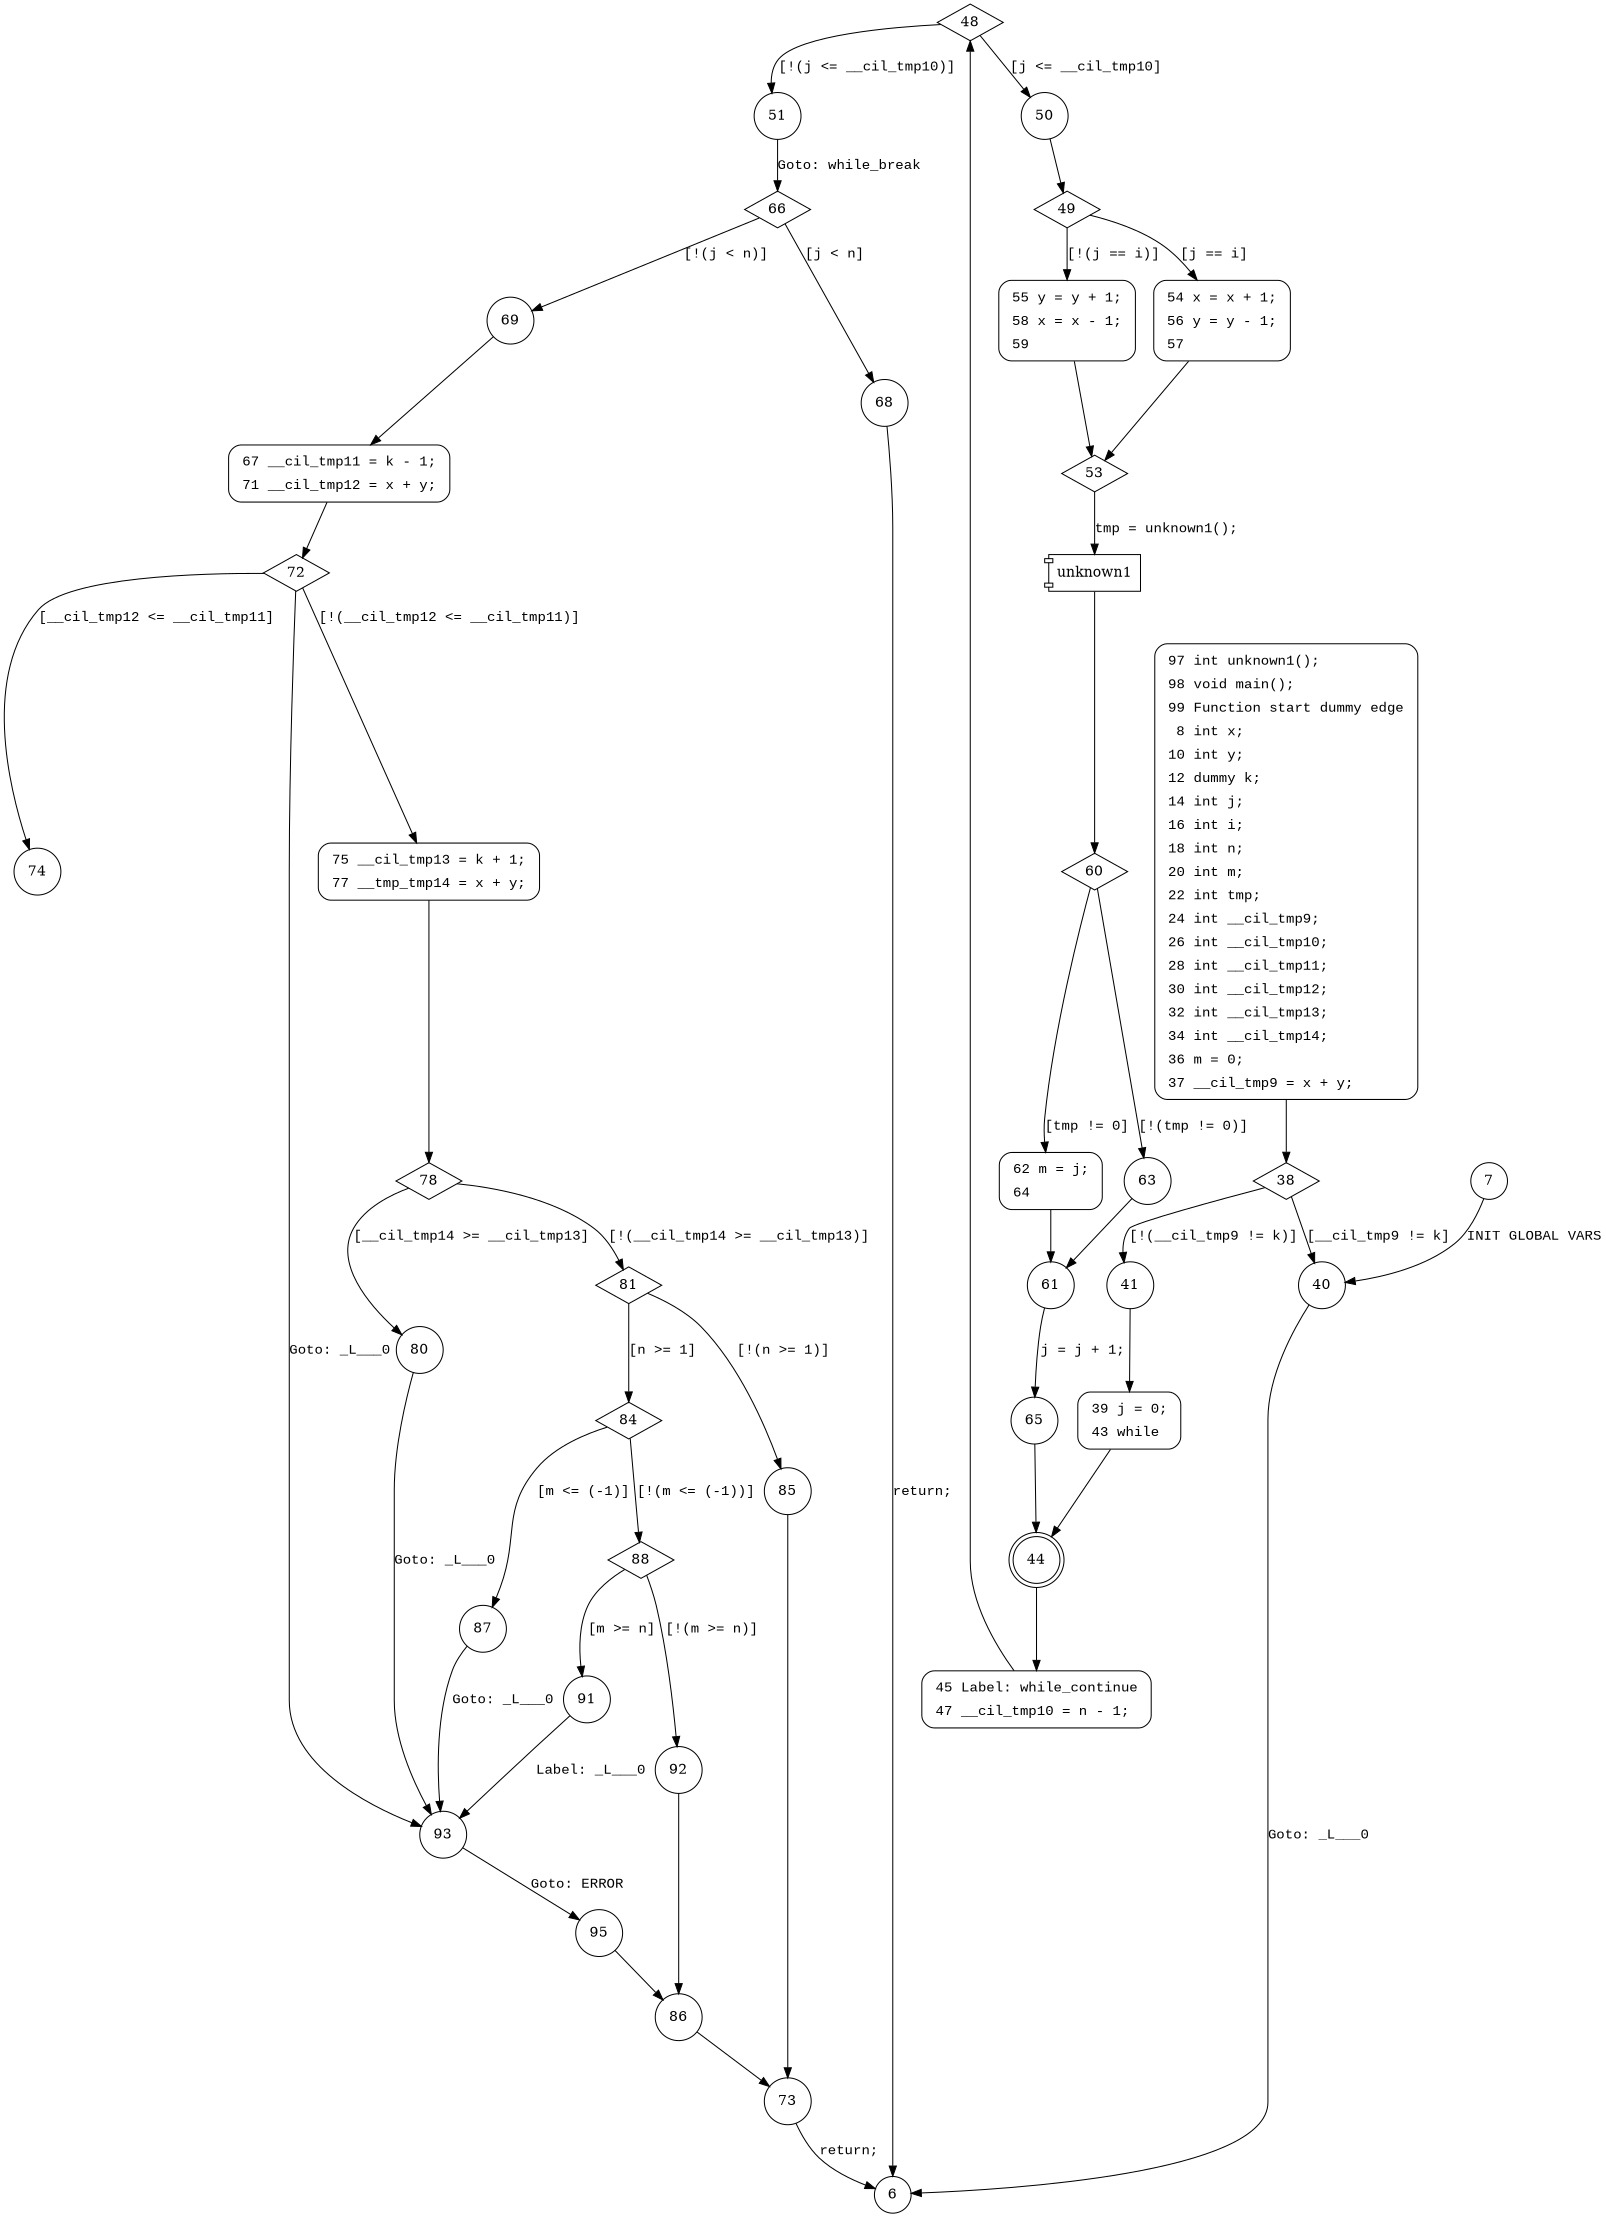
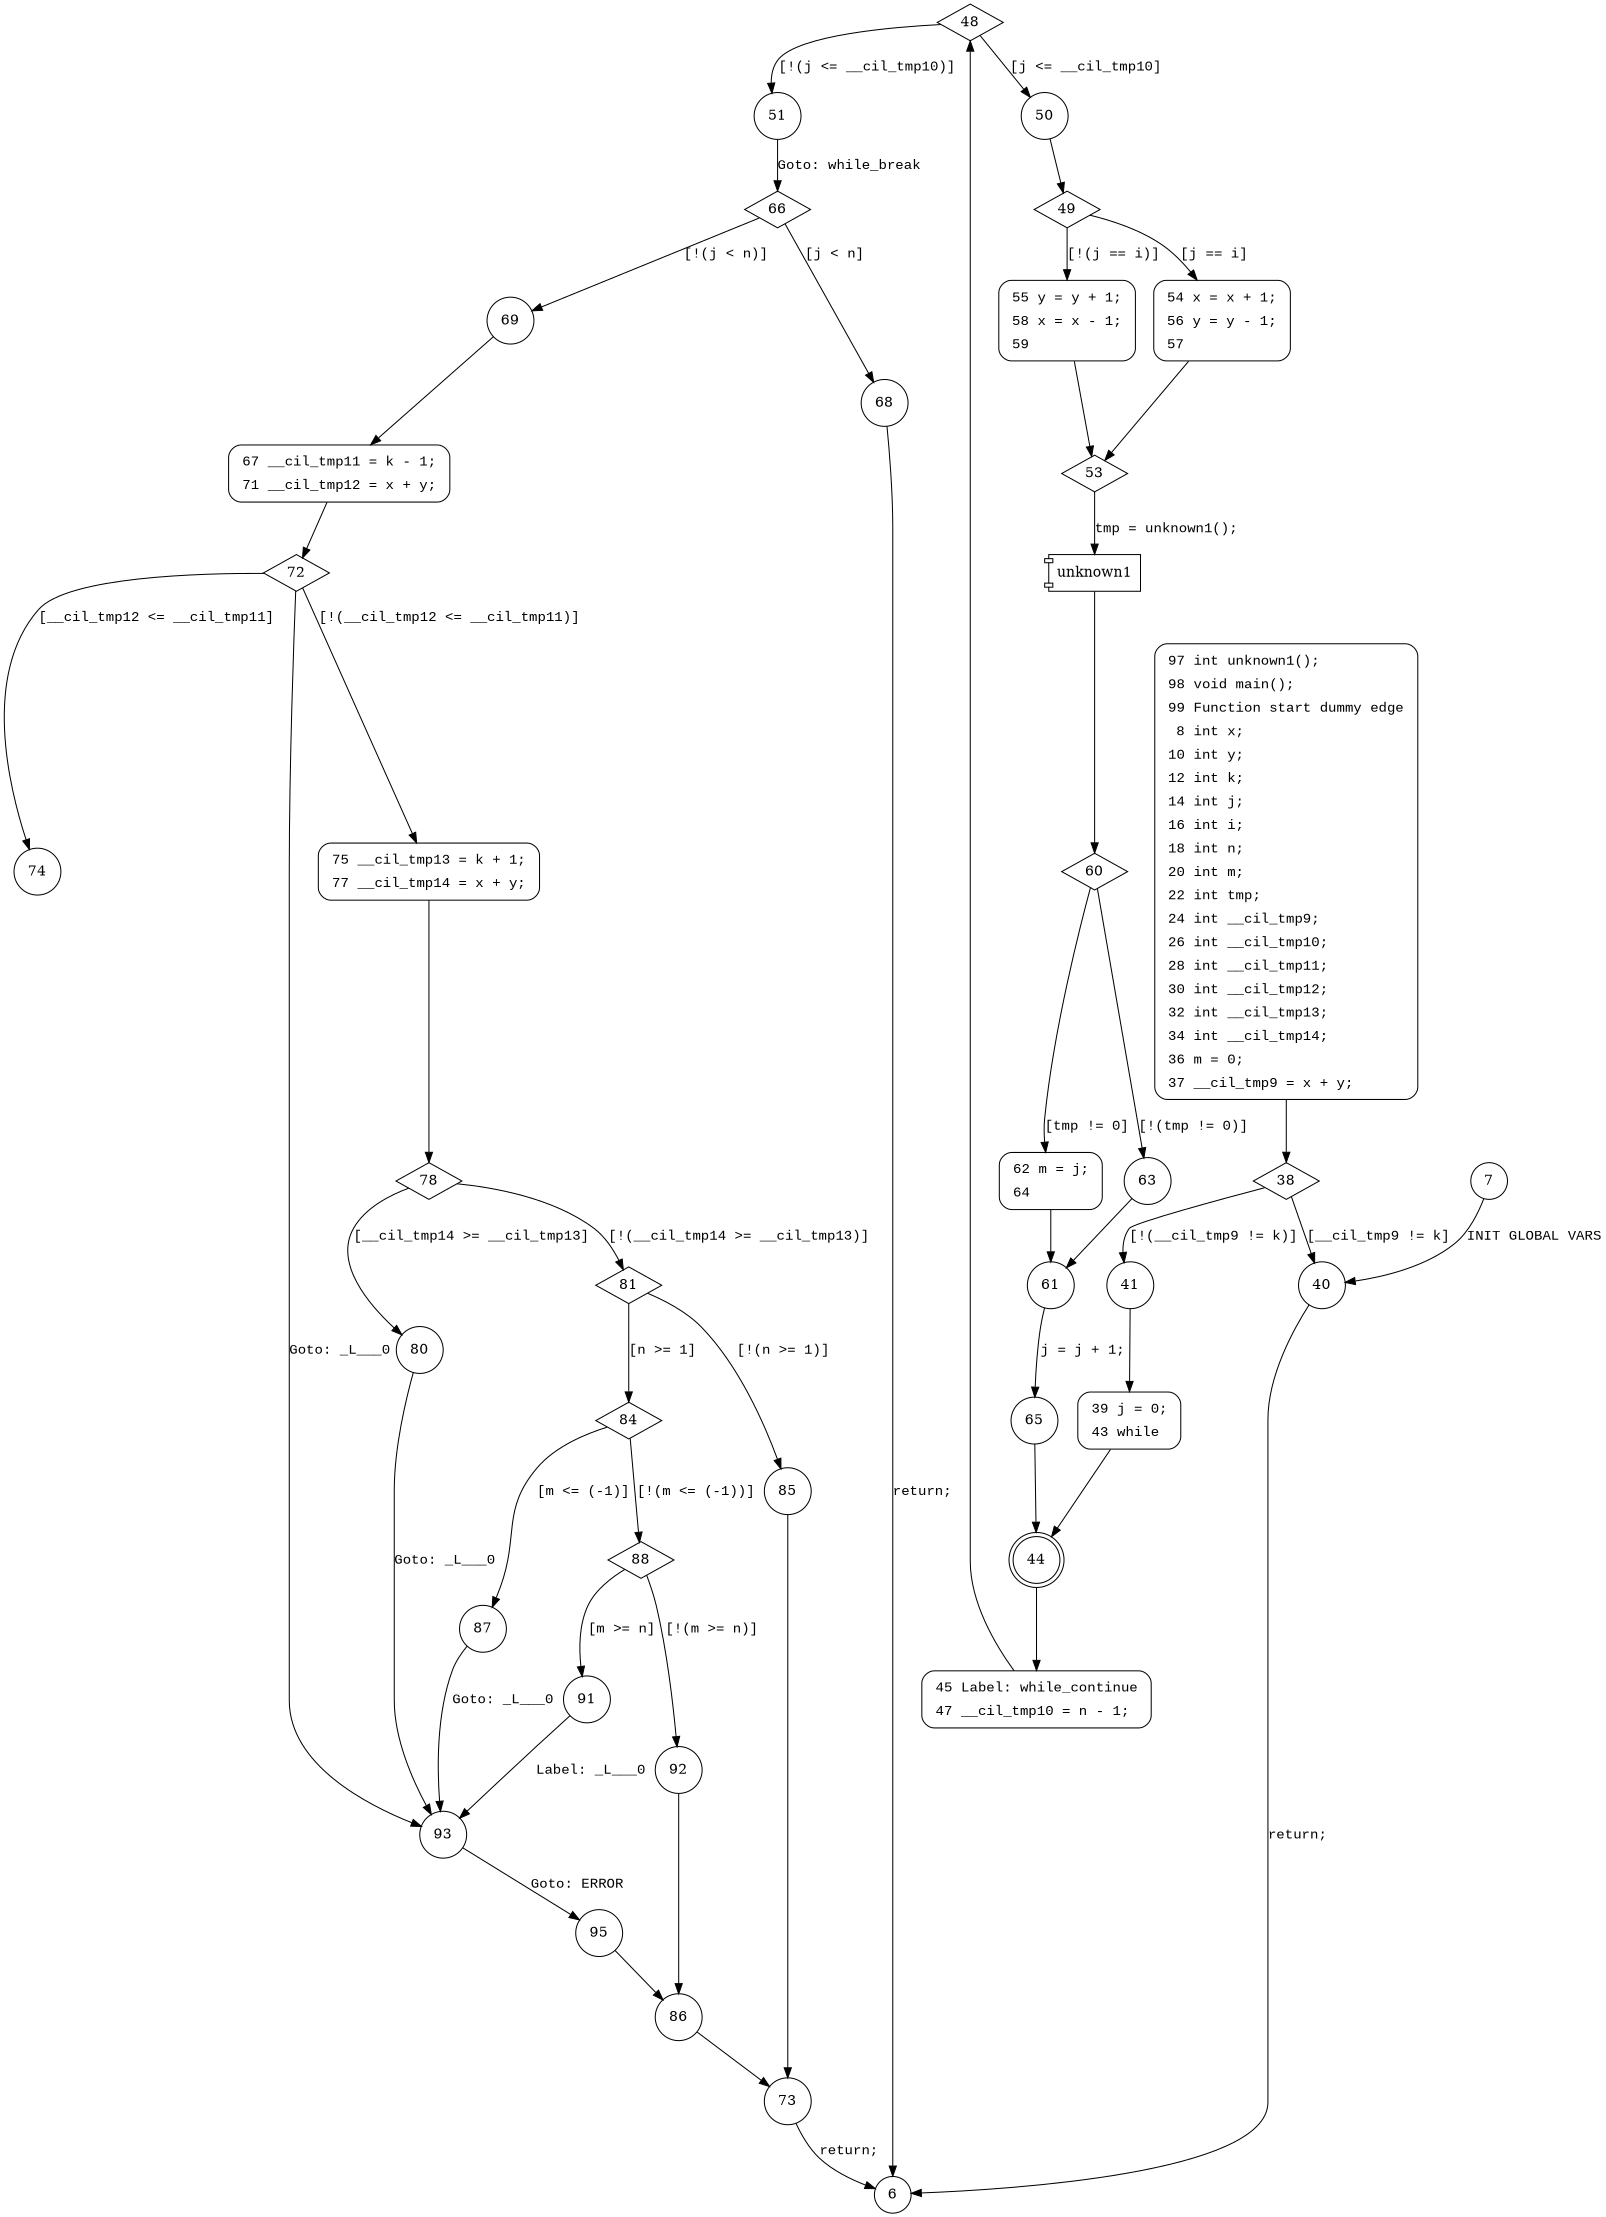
node "97": text "dummy k;" -> "int k;"
node "75": text "__tmp_tmp14 = x + y;" -> "__cil_tmp14 = x + y;"
edge "40" -> "6": label "Goto: _L___0" -> "return;"
